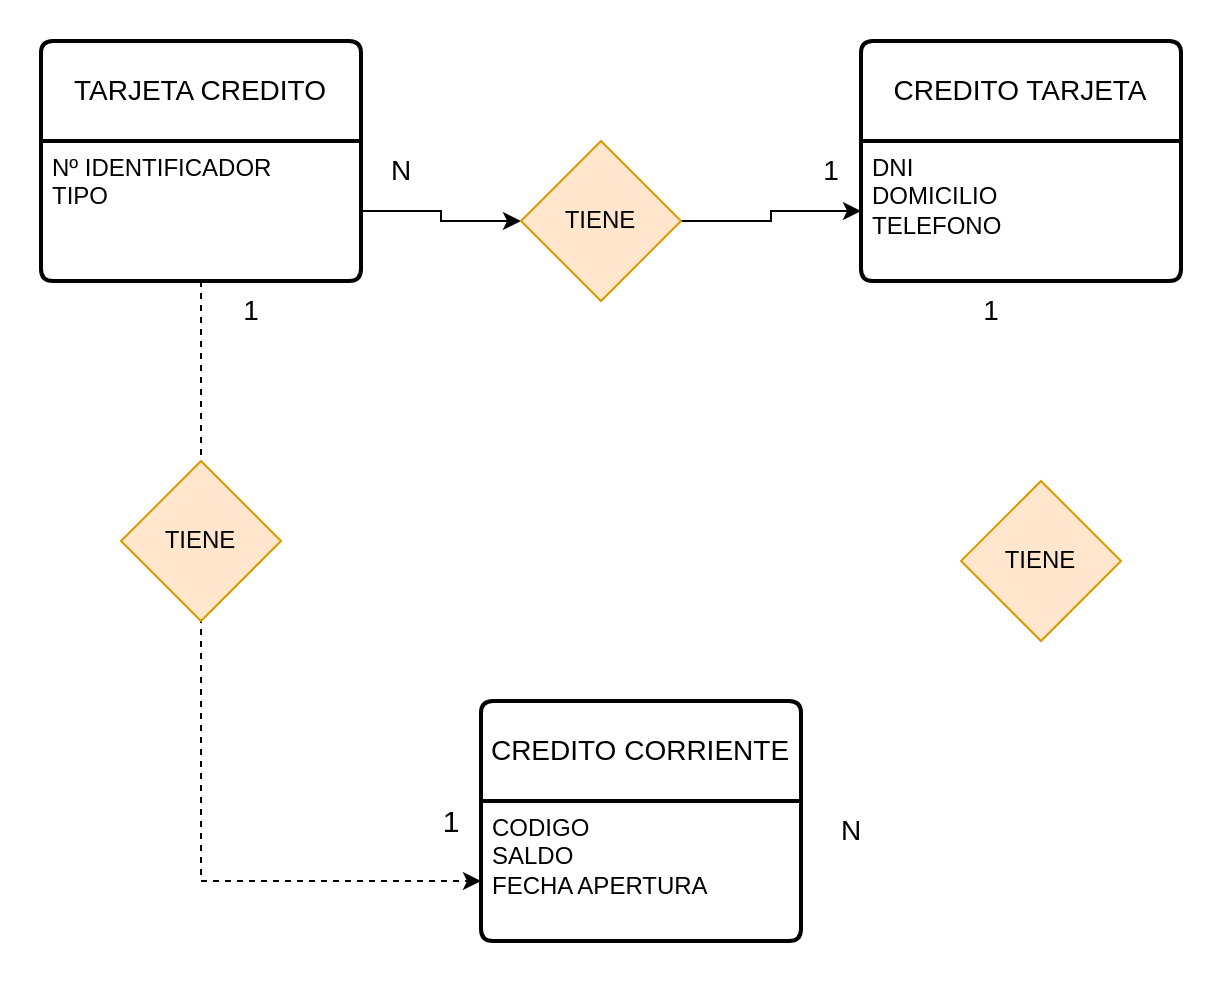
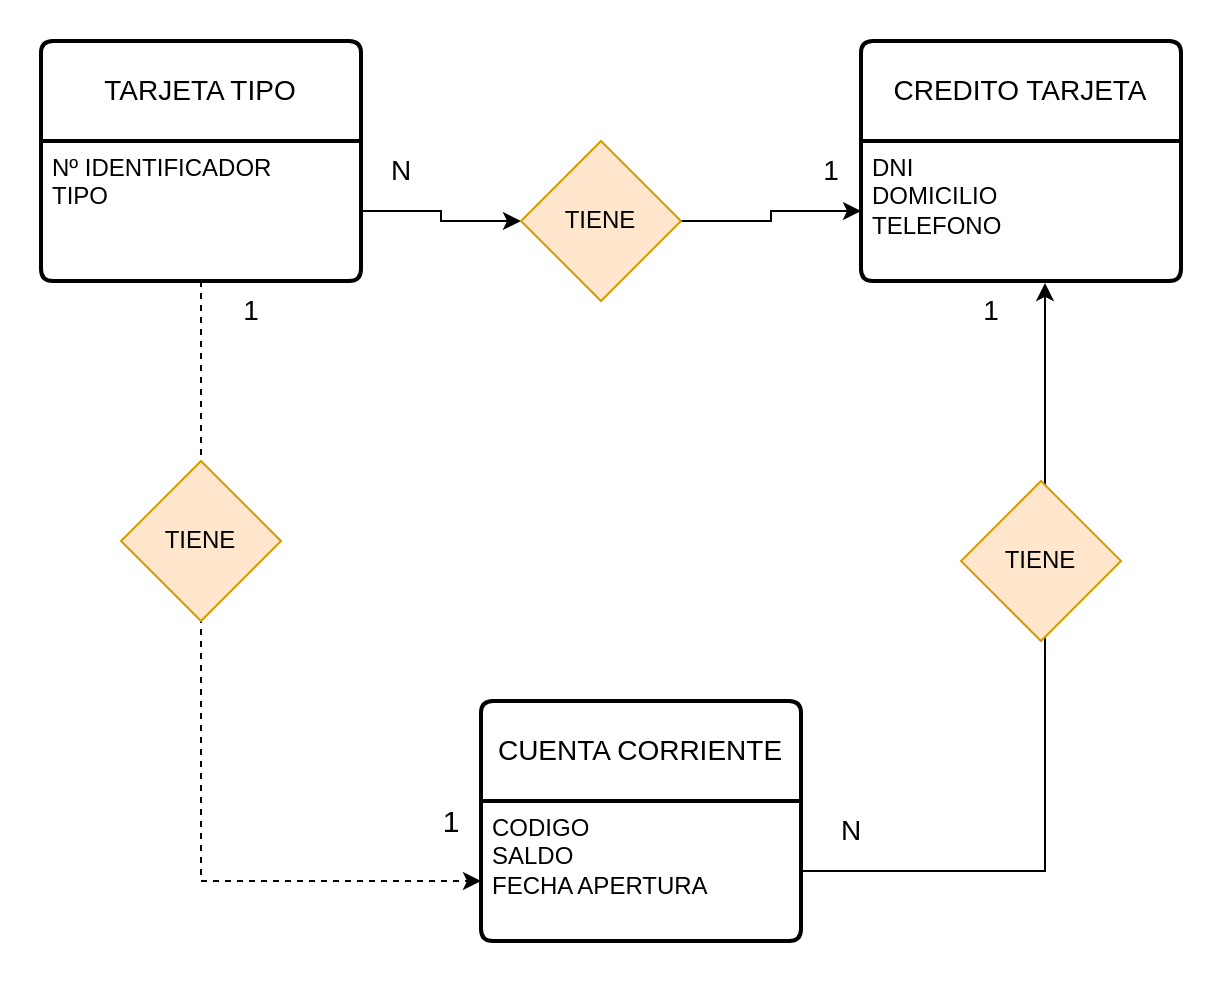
node "TARJETA CREDITO": label "TARJETA CREDITO" -> "TARJETA TIPO"
node "CREDITO CORRIENTE": label "CREDITO CORRIENTE" -> "CUENTA CORRIENTE"
edge "CODIGO SALDO FECHA APERTURA" -> "DNI DOMICILIO TELEFONO": added
